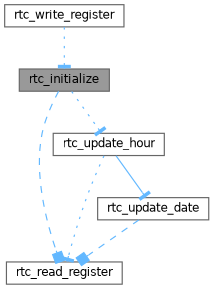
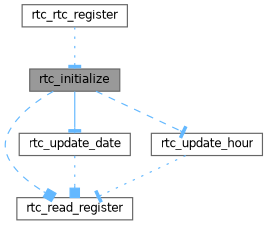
node "rtc_write_register": label "rtc_write_register" -> "rtc_rtc_register"
edge "rtc_initialize" -> "rtc_update_hour": style dotted -> dashed
edge "rtc_update_hour" -> "rtc_update_date": now "rtc_initialize" -> "rtc_update_date"
edge "rtc_update_date" -> "rtc_read_register": style dashed -> dotted
